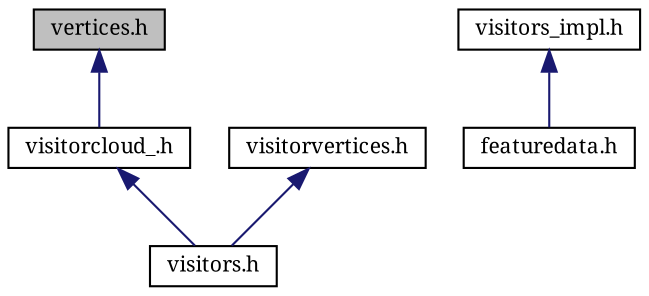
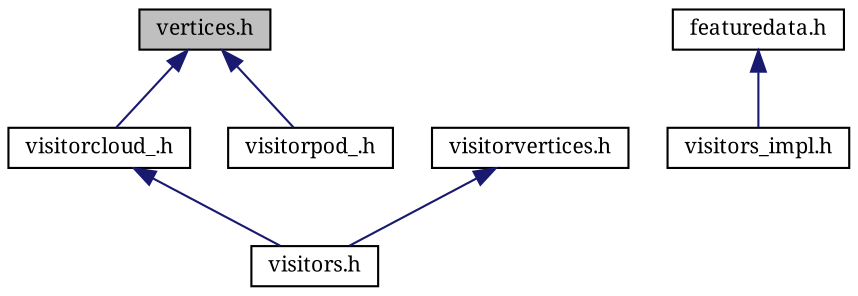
edge "featuredata.h" -> "visitors_impl.h": reversed
node "visitorpod_.h": added
